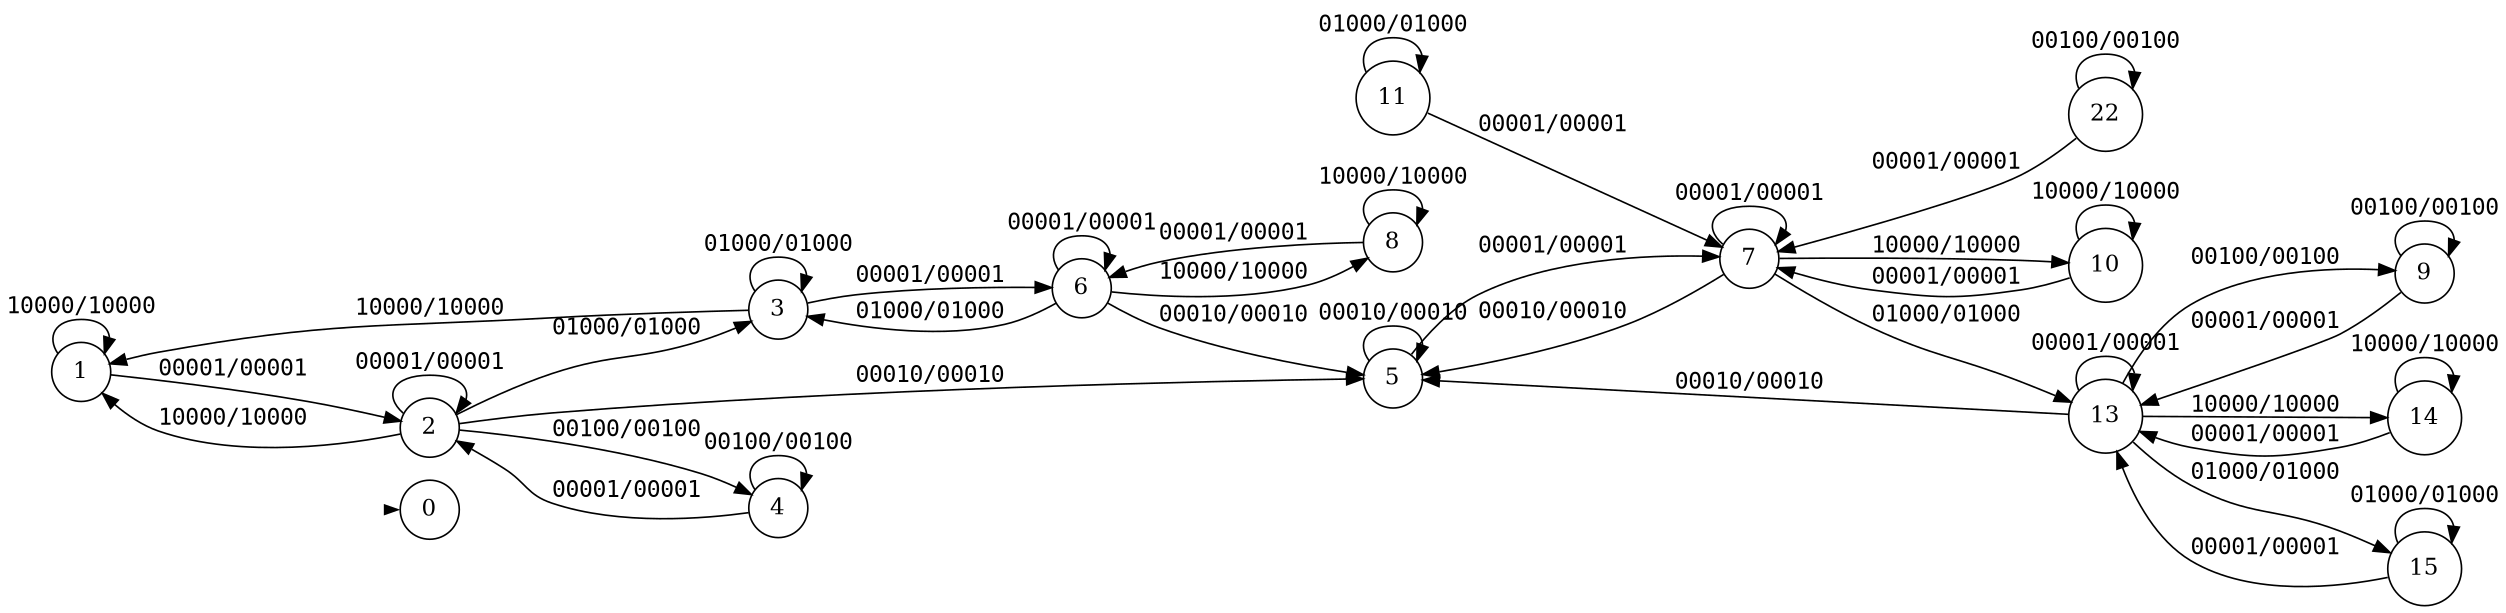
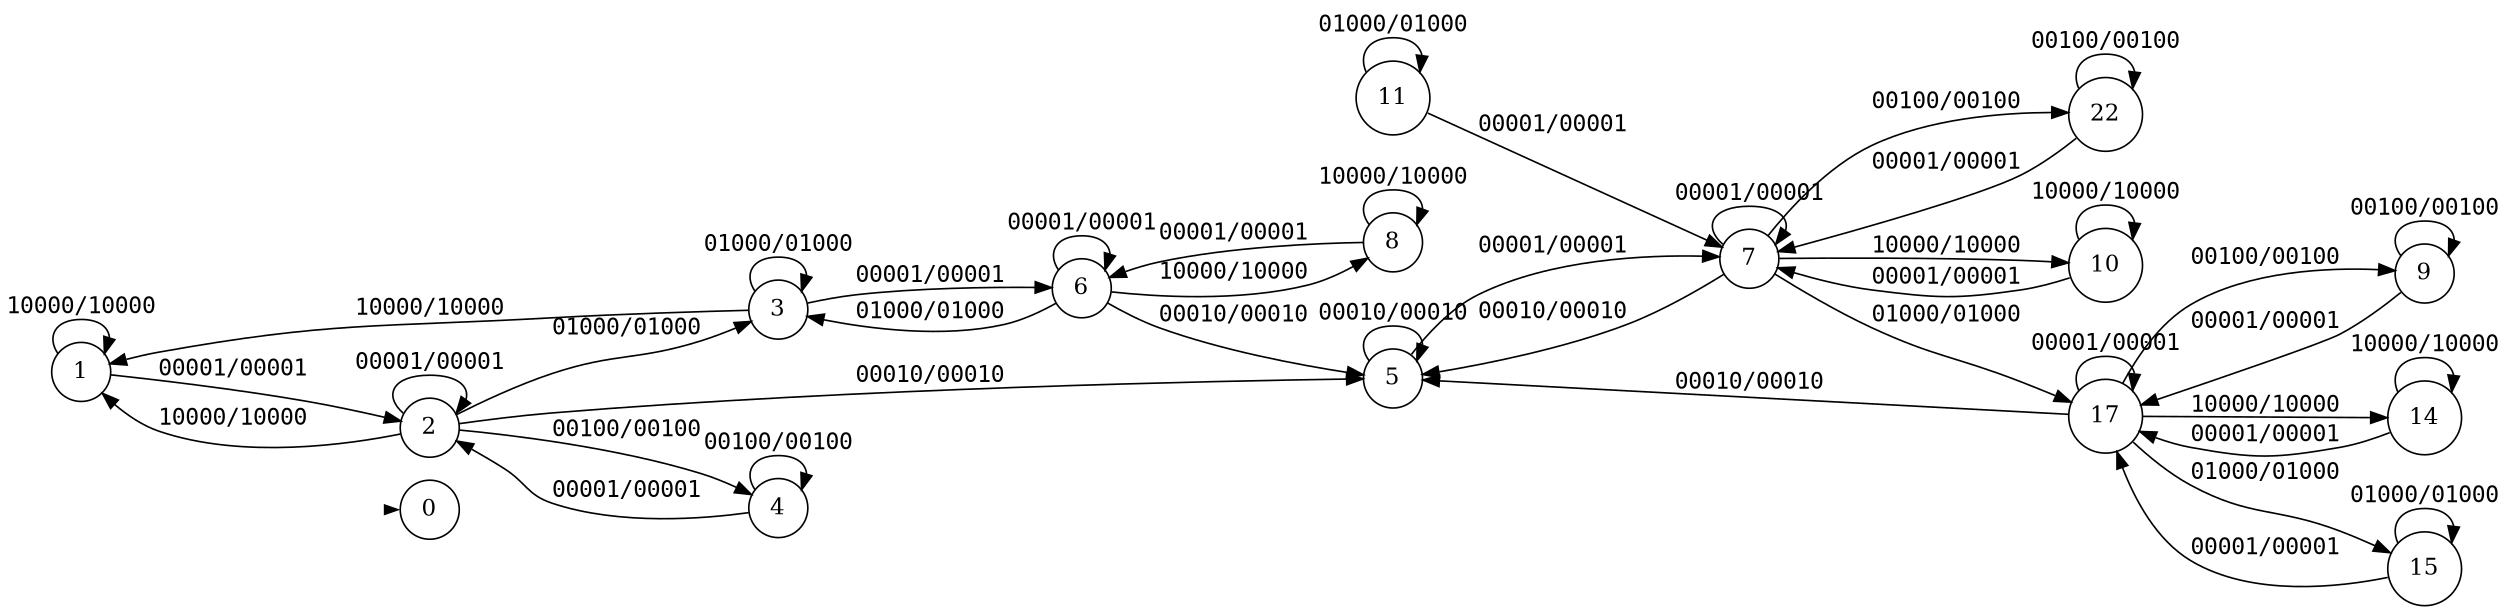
edge "7" -> "22": added, label "00100/00100"
node "13": label "13" -> "17"
